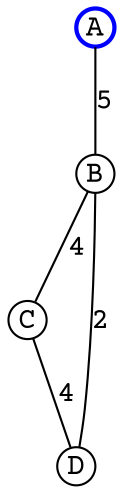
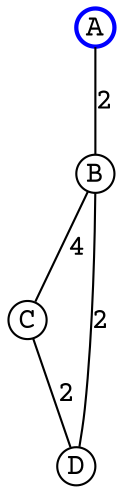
edge "A" -- "B": label "5" -> "2"
edge "C" -- "D": label "4" -> "2"
